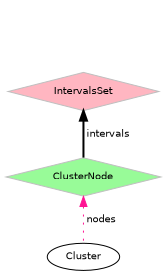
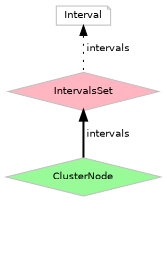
node "Interval": added
node "Cluster": removed
